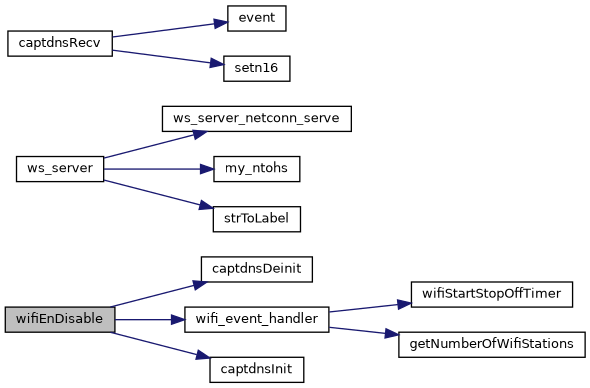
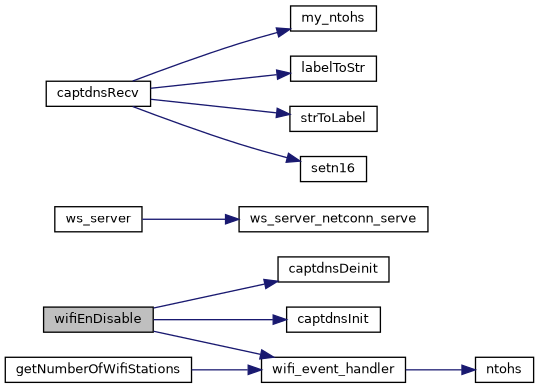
node "event": label "event" -> "labelToStr"
edge "ws_server" -> "my_ntohs": now "captdnsRecv" -> "my_ntohs"
edge "ws_server" -> "strToLabel": now "captdnsRecv" -> "strToLabel"
node "wifiStartStopOffTimer": label "wifiStartStopOffTimer" -> "ntohs"
edge "wifi_event_handler" -> "getNumberOfWifiStations": reversed
